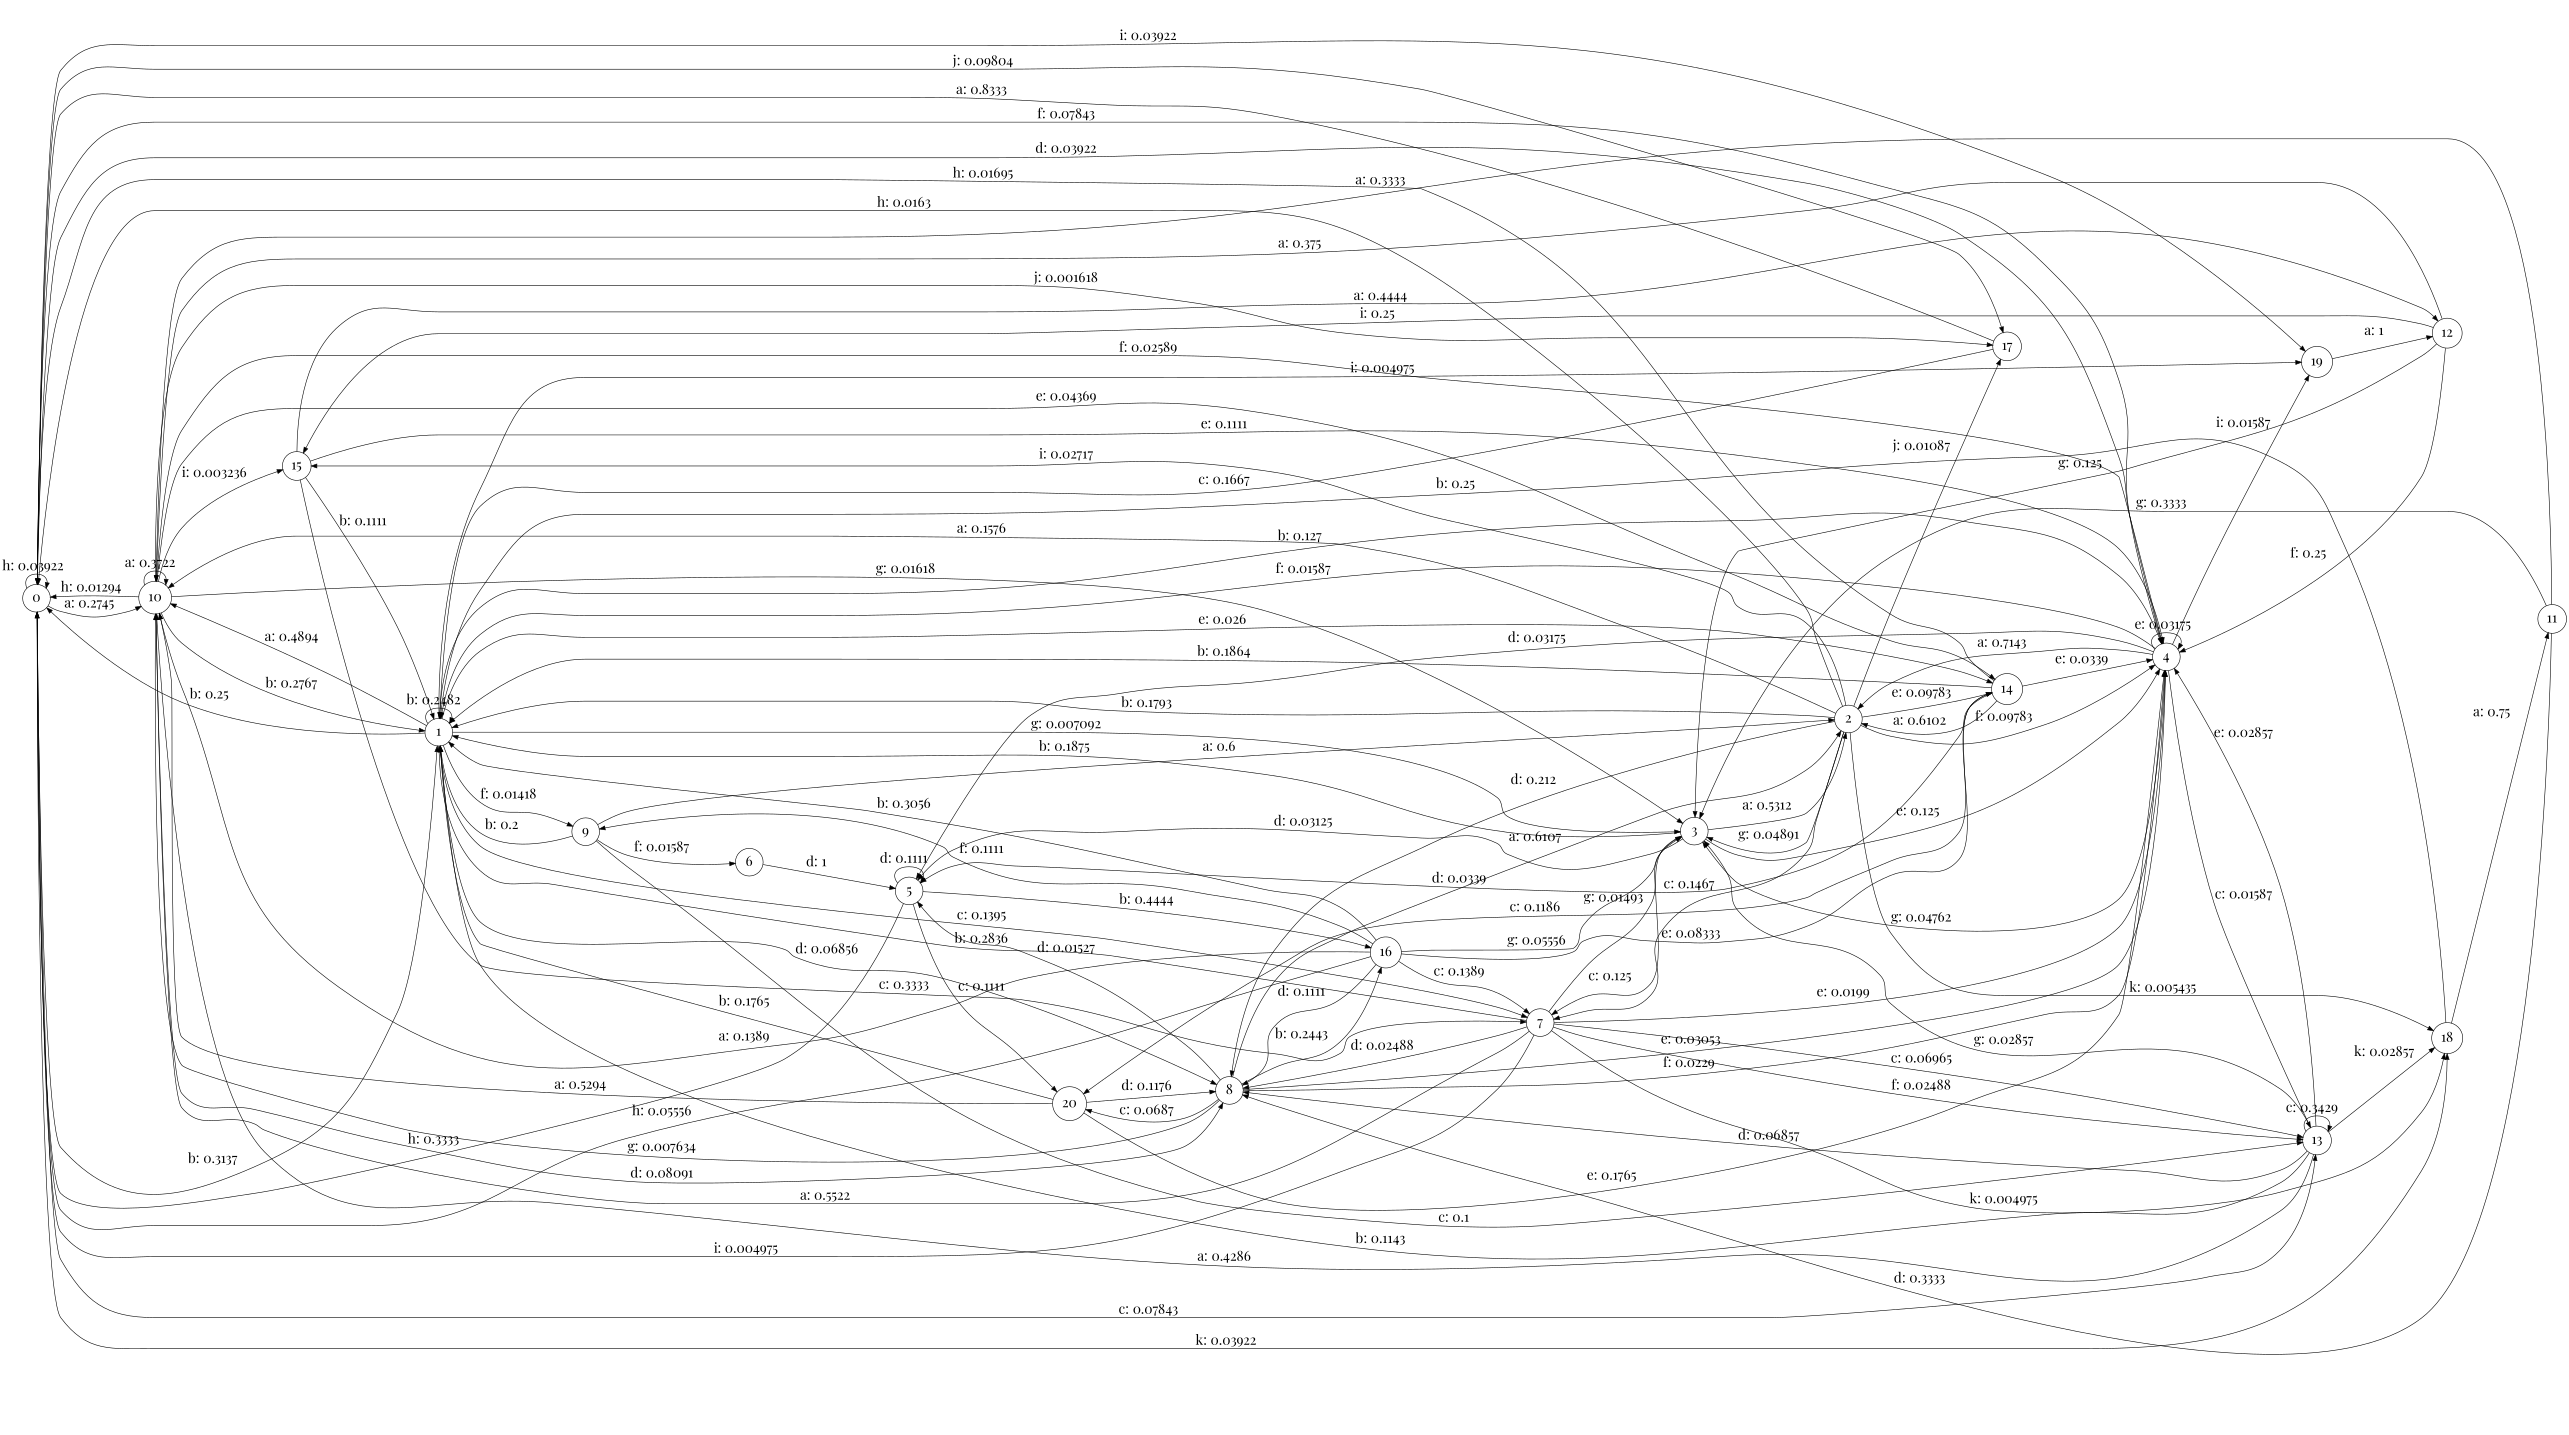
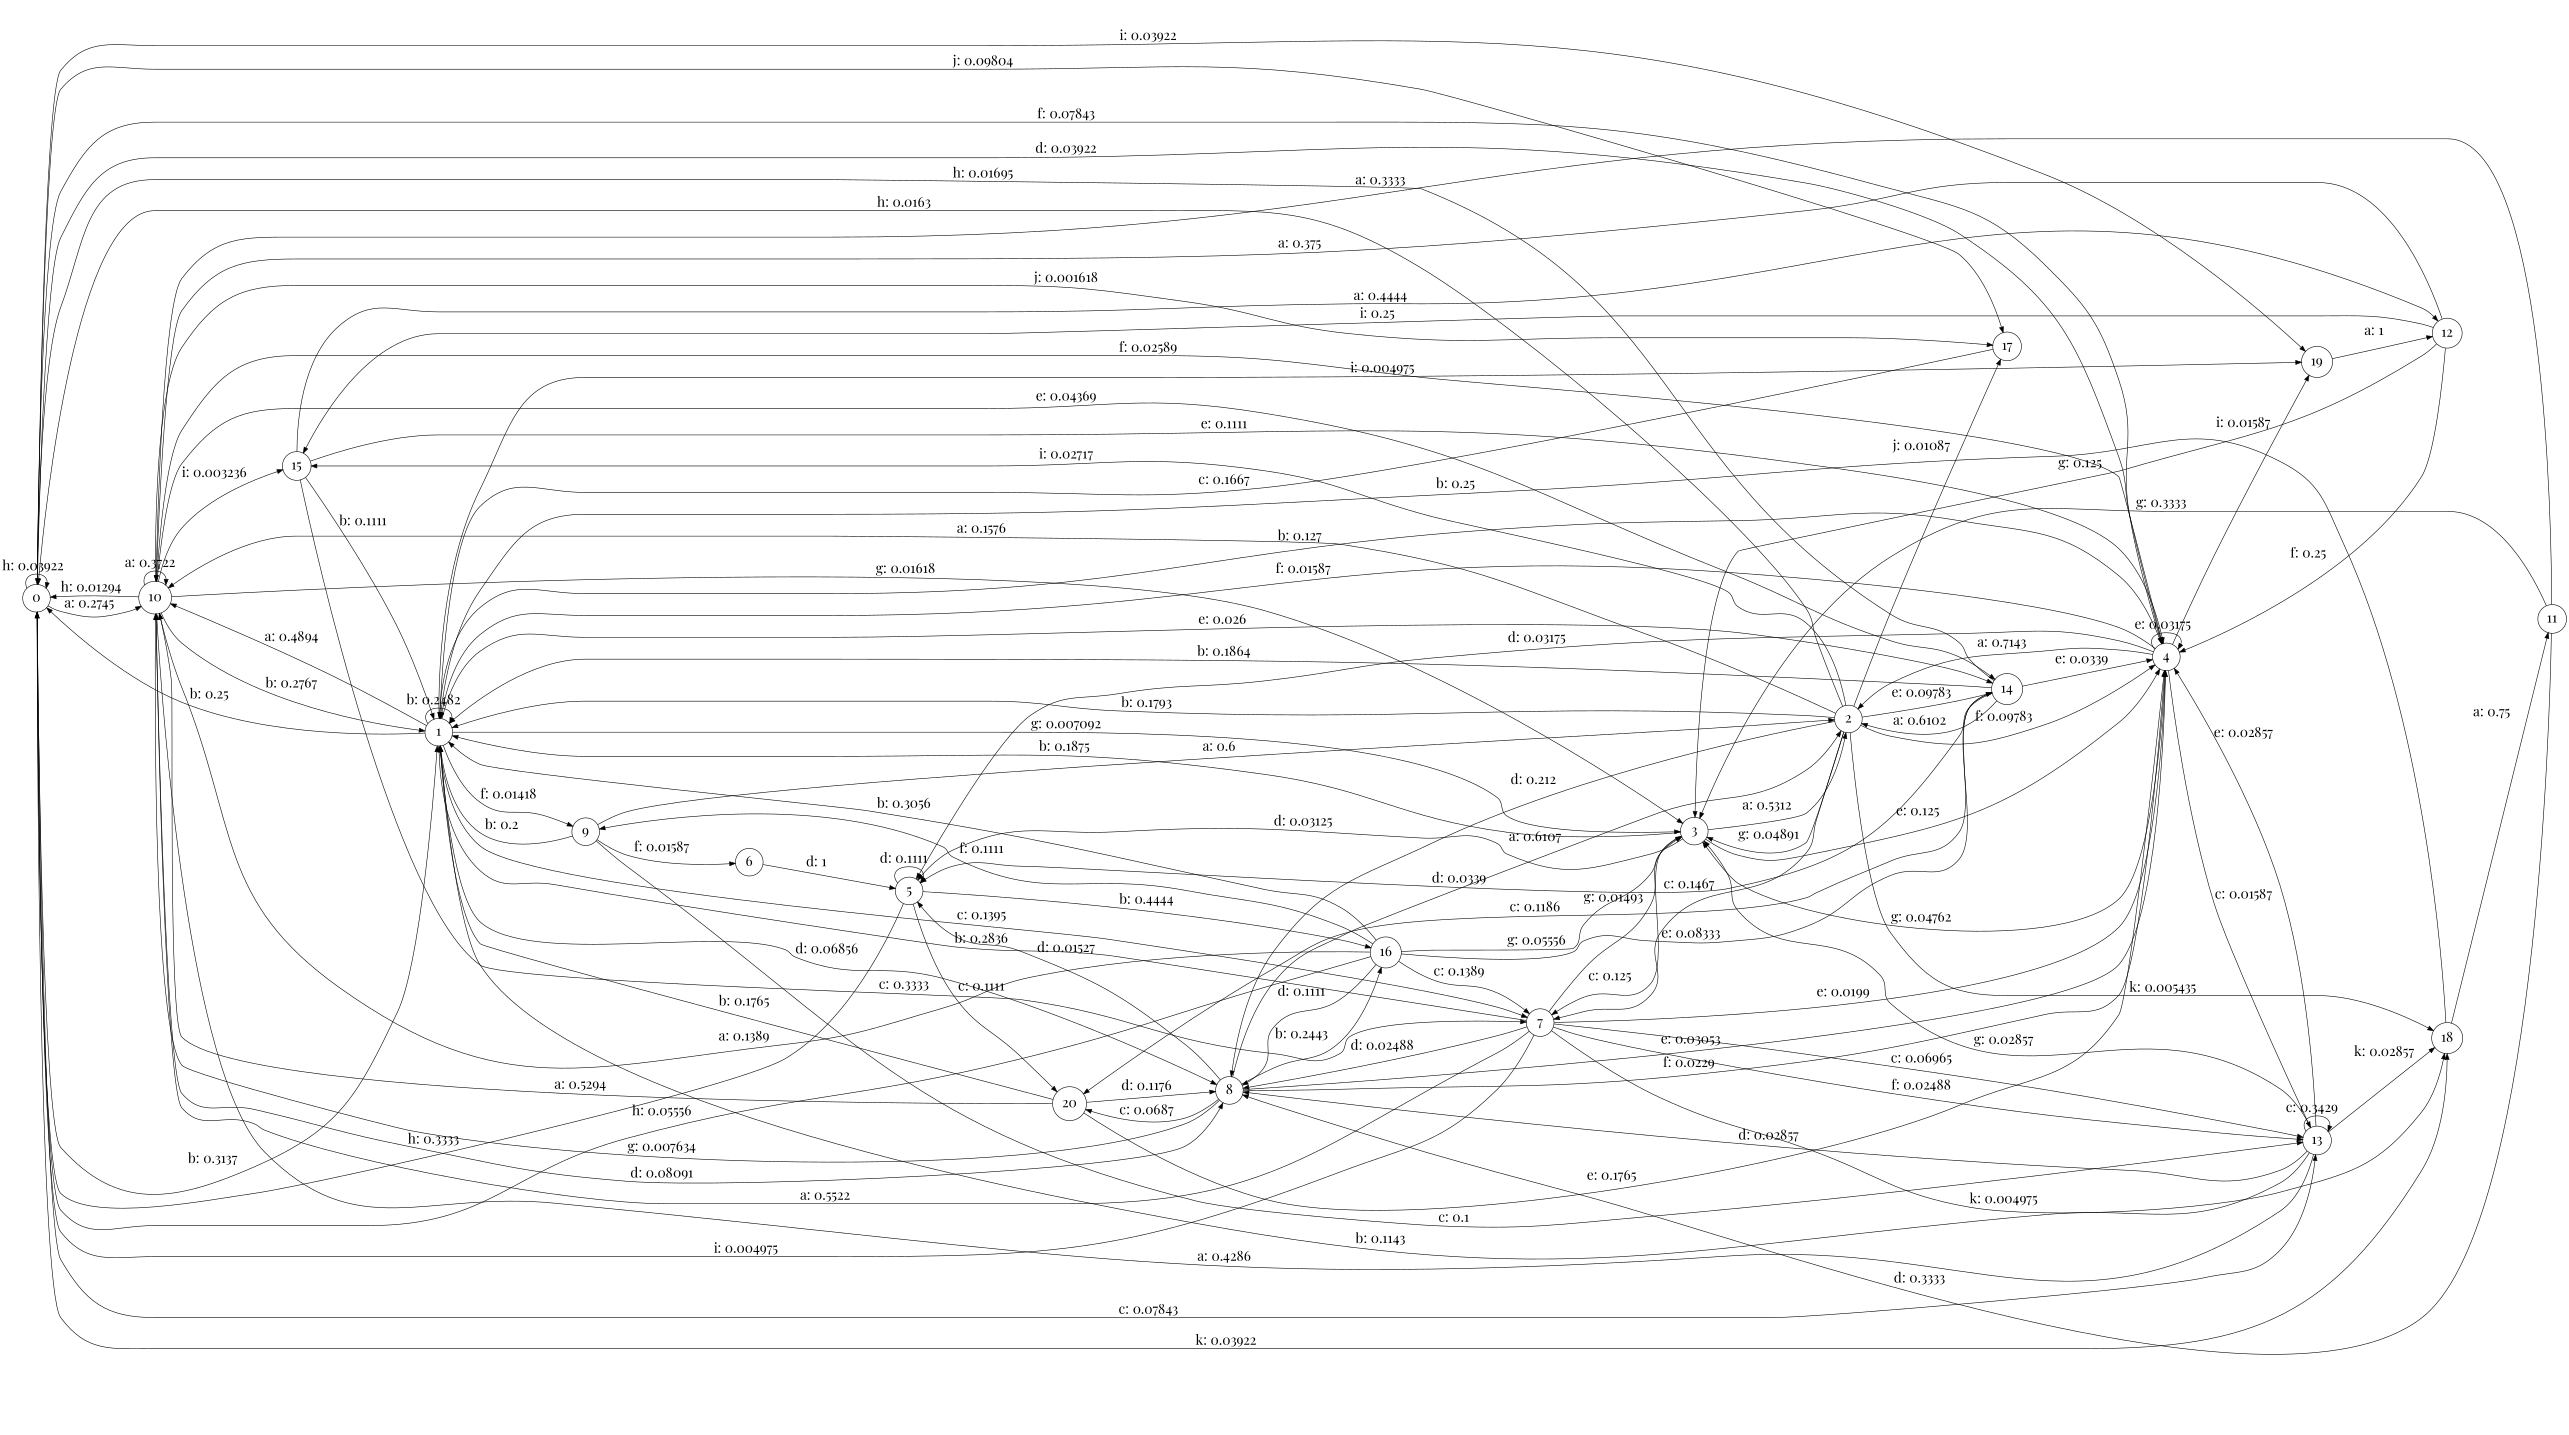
edge "17" -> "0": removed, label "a: 0.8333"
edge "13" -> "8": label "d: 0.06857  " -> "d: 0.02857  "
